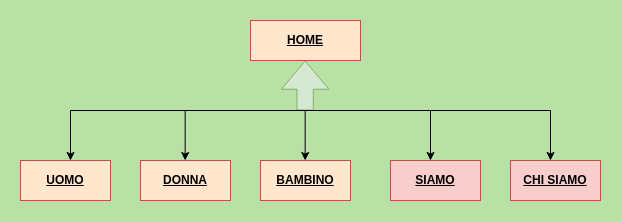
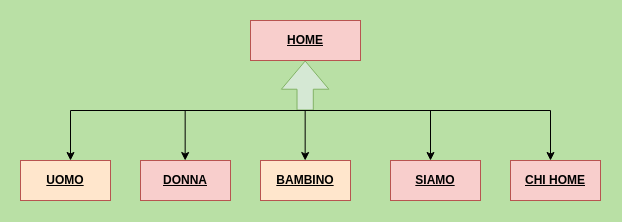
node "HOME": fillcolor #ffe6cc -> #f8cecc
node "DONNA": fillcolor #ffe6cc -> #f8cecc
node "CHI SIAMO": label "CHI SIAMO" -> "CHI HOME"
